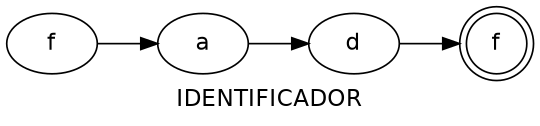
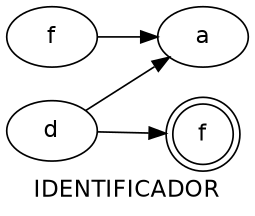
edge "a" -> "d": reversed
